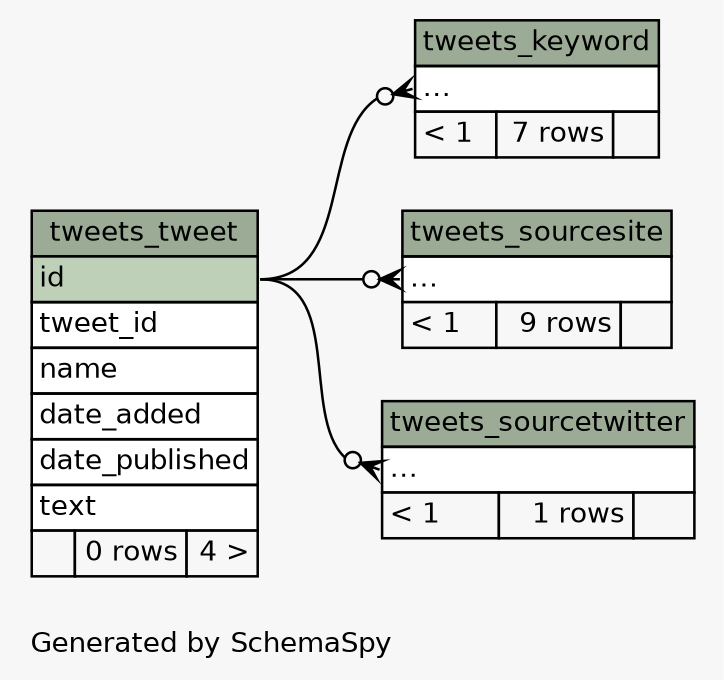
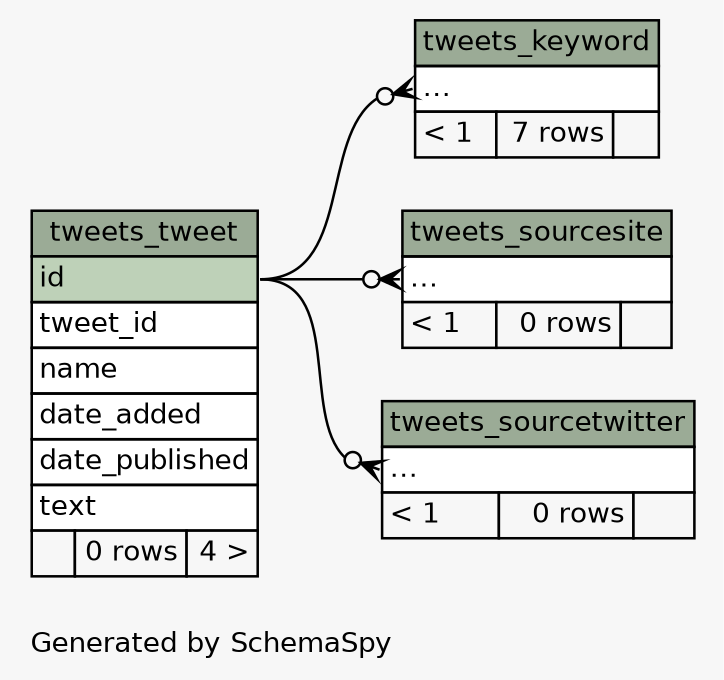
node "tweets_sourcesite": text "9 rows" -> "0 rows"
node "tweets_sourcetwitter": text "1 rows" -> "0 rows"
